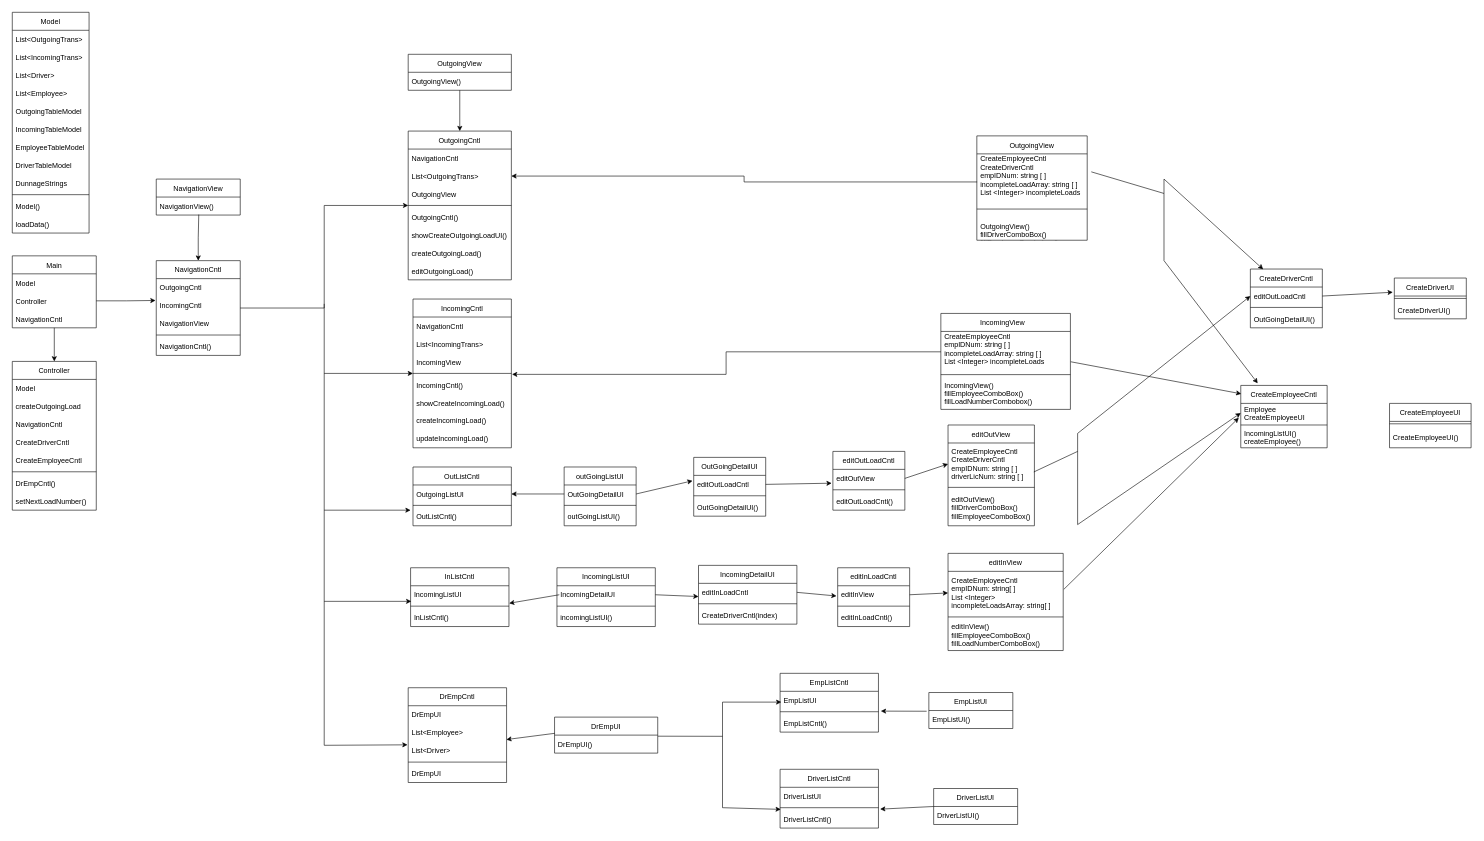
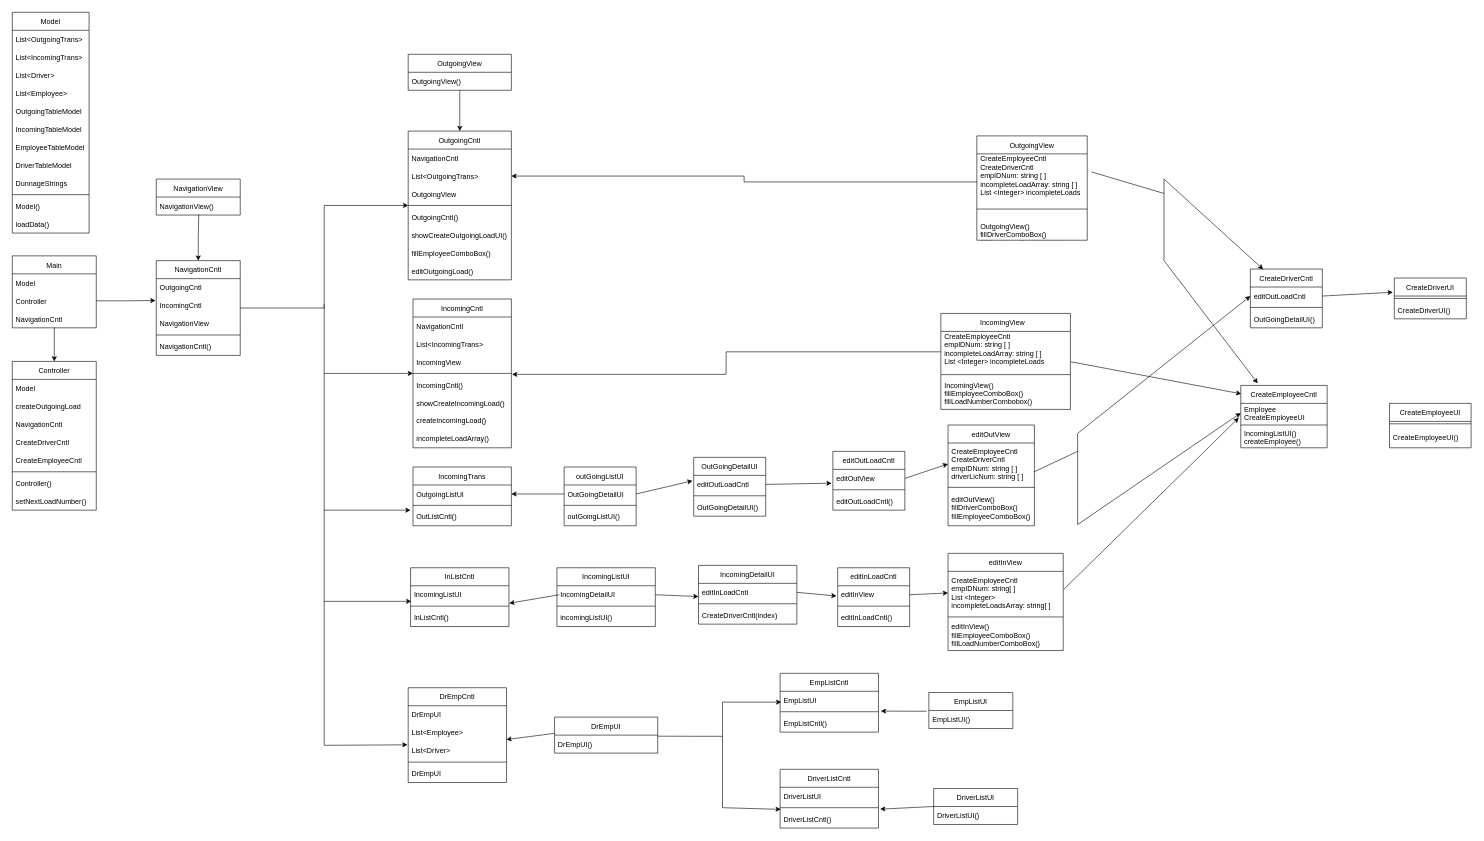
node "createOutgoingLoad()": label "createOutgoingLoad()" -> "fillEmployeeComboBox()"
node "updateIncomingLoad()": label "updateIncomingLoad()" -> "incompleteLoadArray()"
node "OutListCntl": label "OutListCntl" -> "IncomingTrans"
node "DrEmpCntl()": label "DrEmpCntl()" -> "Controller()"
